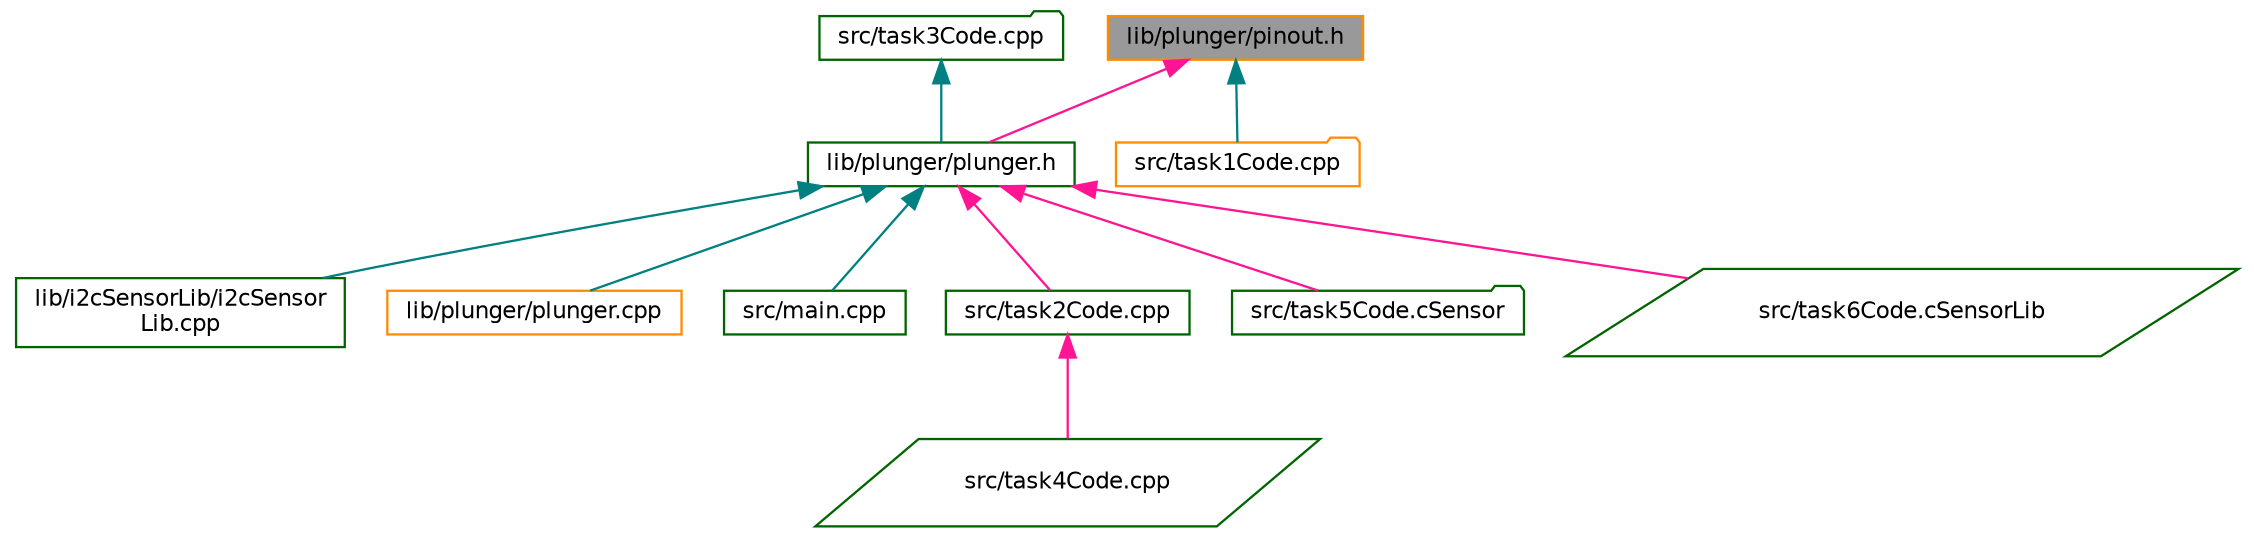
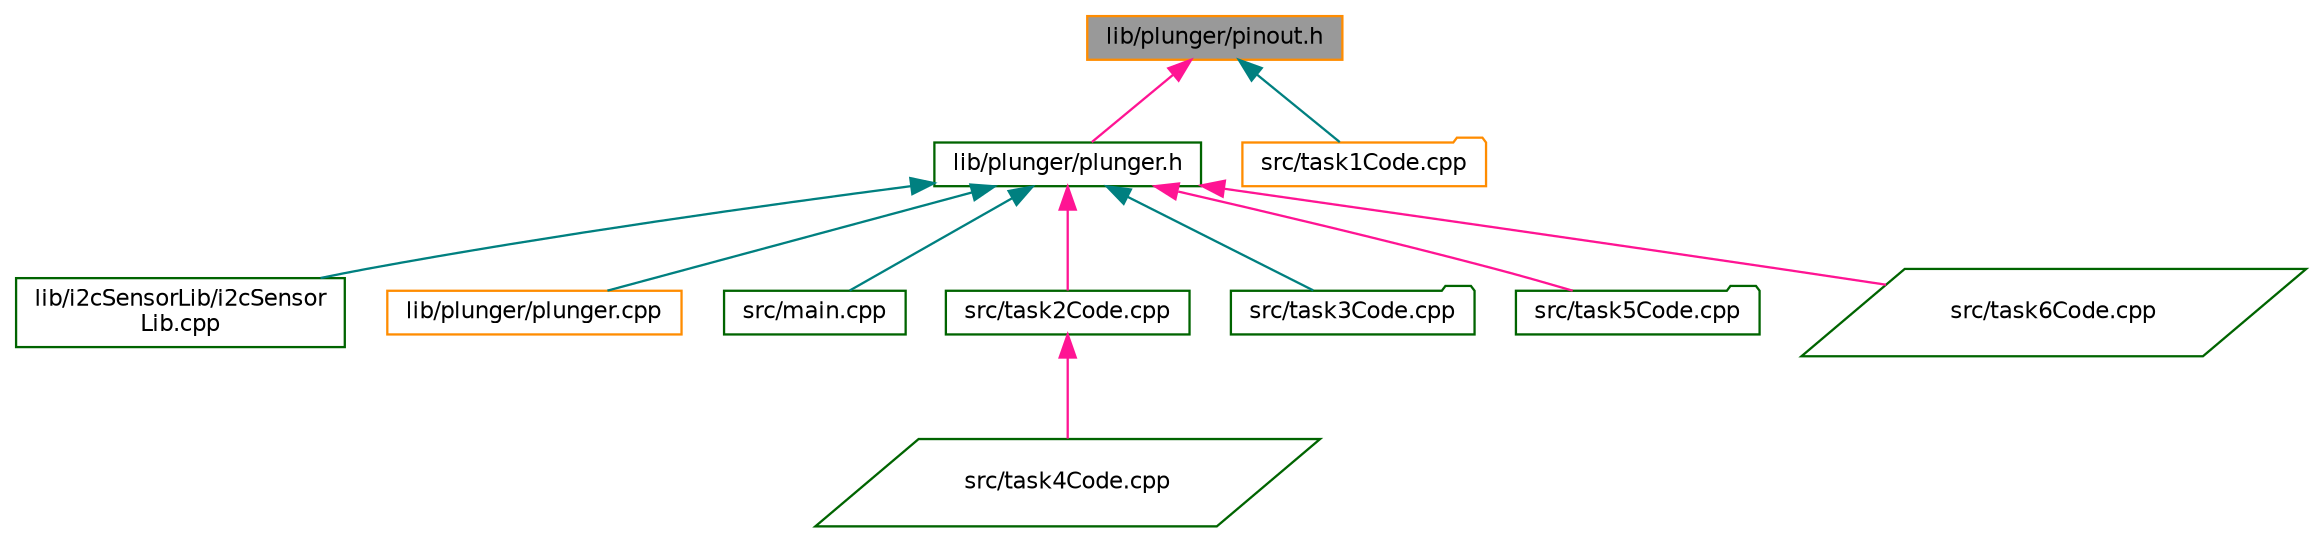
edge "lib/plunger/plunger.h" -> "src/task3Code.cpp": reversed
node "src/task5Code.cSensor": label "src/task5Code.cSensor" -> "src/task5Code.cpp"
node "src/task6Code.cSensorLib": label "src/task6Code.cSensorLib" -> "src/task6Code.cpp"
